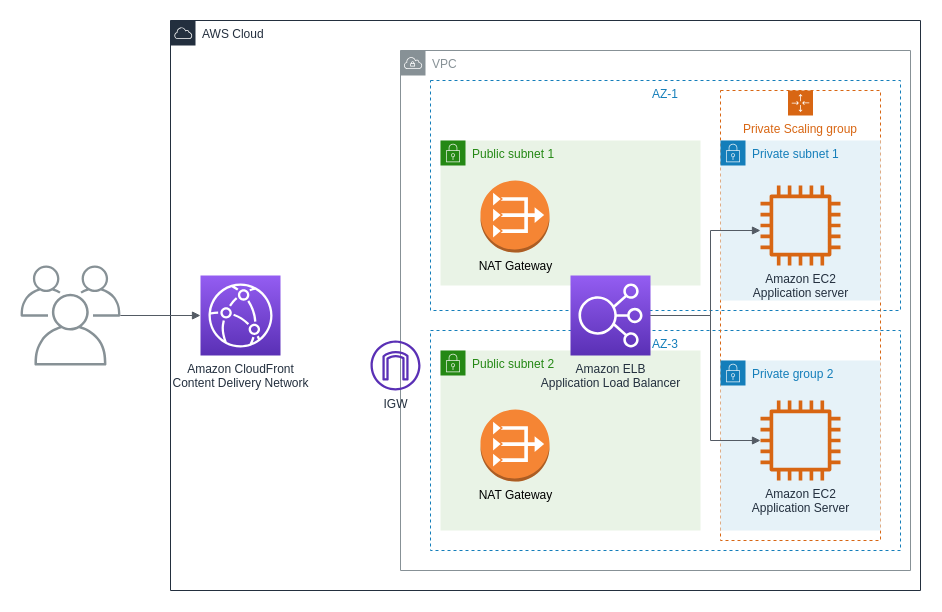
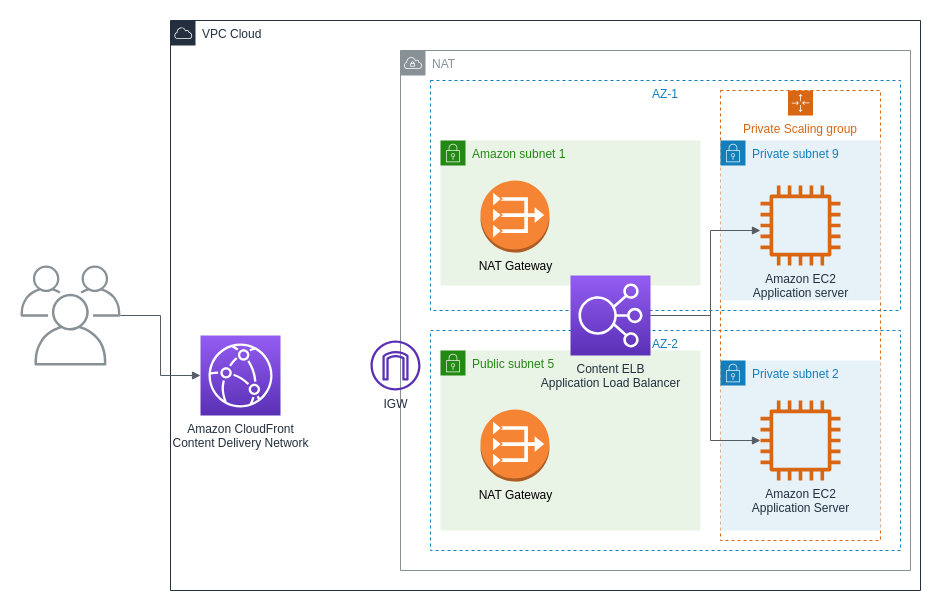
node "AWS Cloud": label "AWS Cloud" -> "VPC Cloud"
node "VPC": label "VPC" -> "NAT"
node "Public subnet 1": label "Public subnet 1" -> "Amazon subnet 1"
node "Private subnet 1": label "Private subnet 1" -> "Private subnet 9"
node "Amazon CloudFront Content Delivery Network": moved (241, 316) -> (241, 376)
node "AZ-3": label "AZ-3" -> "AZ-2"
node "Public subnet 2": label "Public subnet 2" -> "Public subnet 5"
node "Private group 2": label "Private group 2" -> "Private subnet 2"
node "Amazon ELB Application Load Balancer": label "Amazon ELB Application Load Balancer" -> "Content ELB Application Load Balancer"
